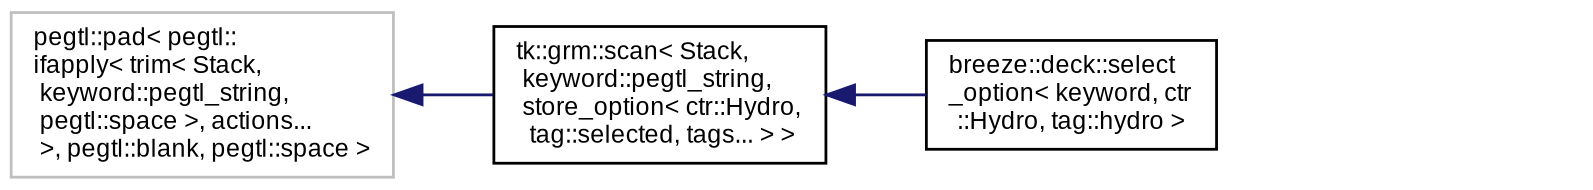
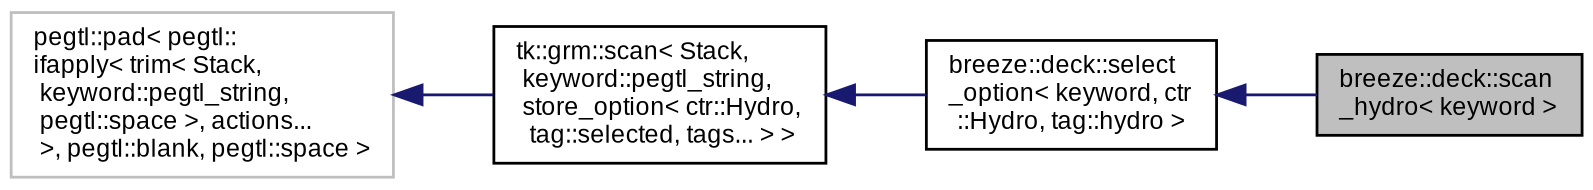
node "breeze::deck::scan _hydro< keyword >": added
